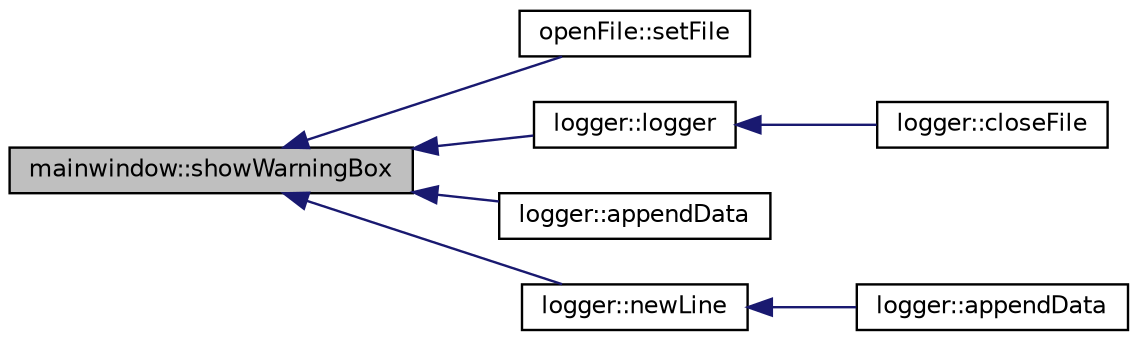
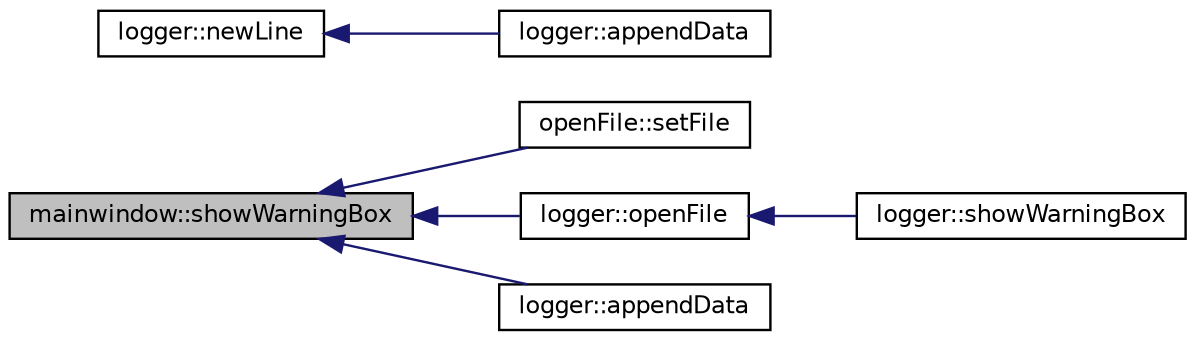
node "logger::logger": label "logger::logger" -> "logger::openFile"
node "logger::closeFile": label "logger::closeFile" -> "logger::showWarningBox"
edge "logger::newLine" -> "mainwindow::showWarningBox": removed
